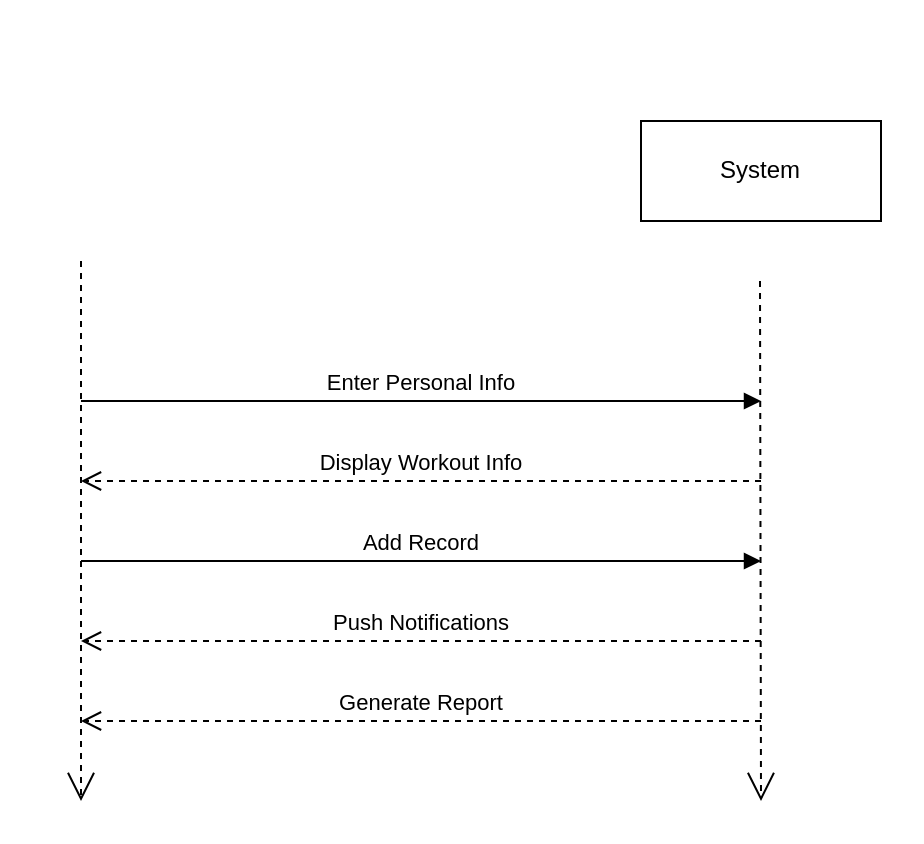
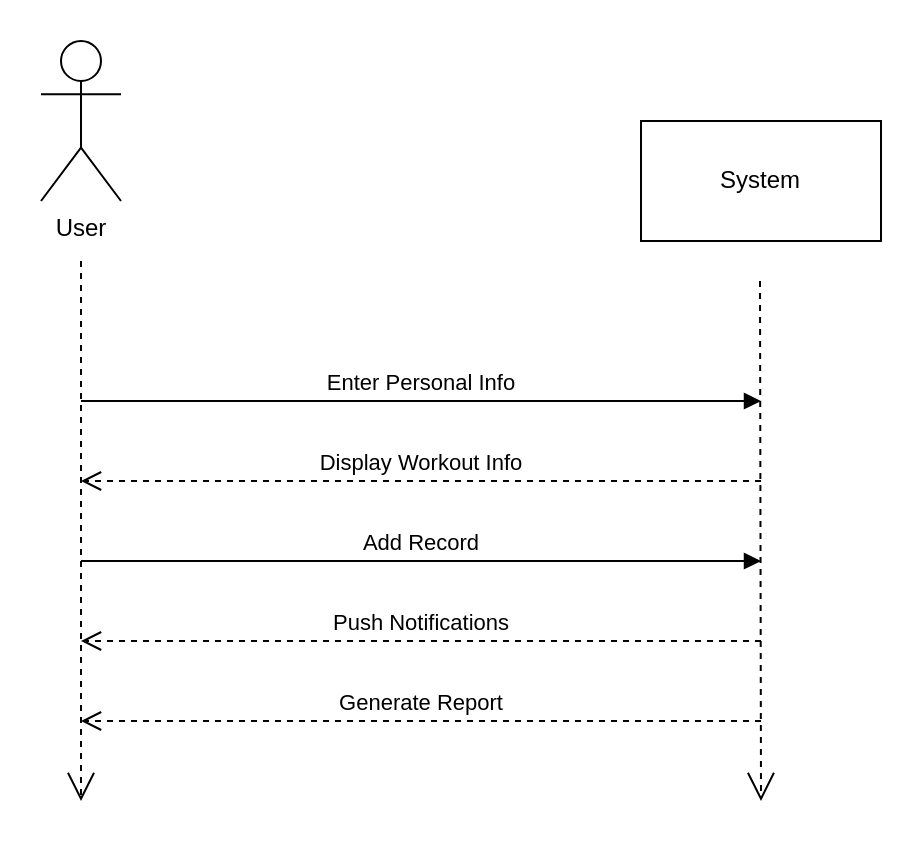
node "User": added
node "System": size 240x100 -> 240x120
